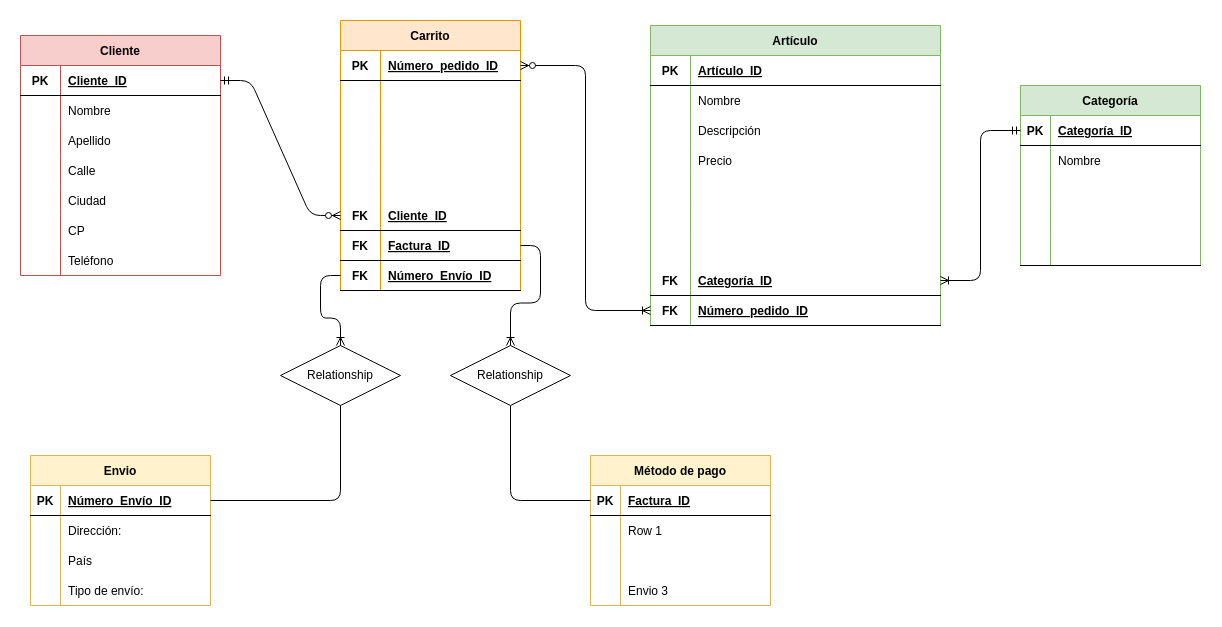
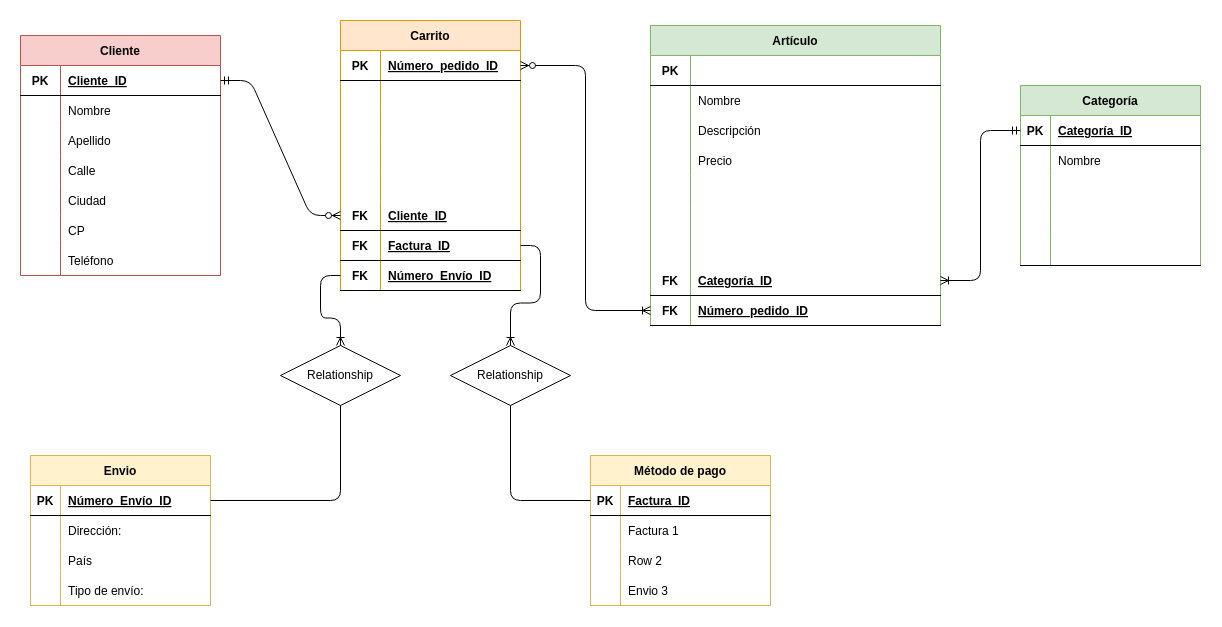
node "Artículo_ID": removed
node "Row 1": label "Row 1" -> "Factura 1"
node "Row 2": added
